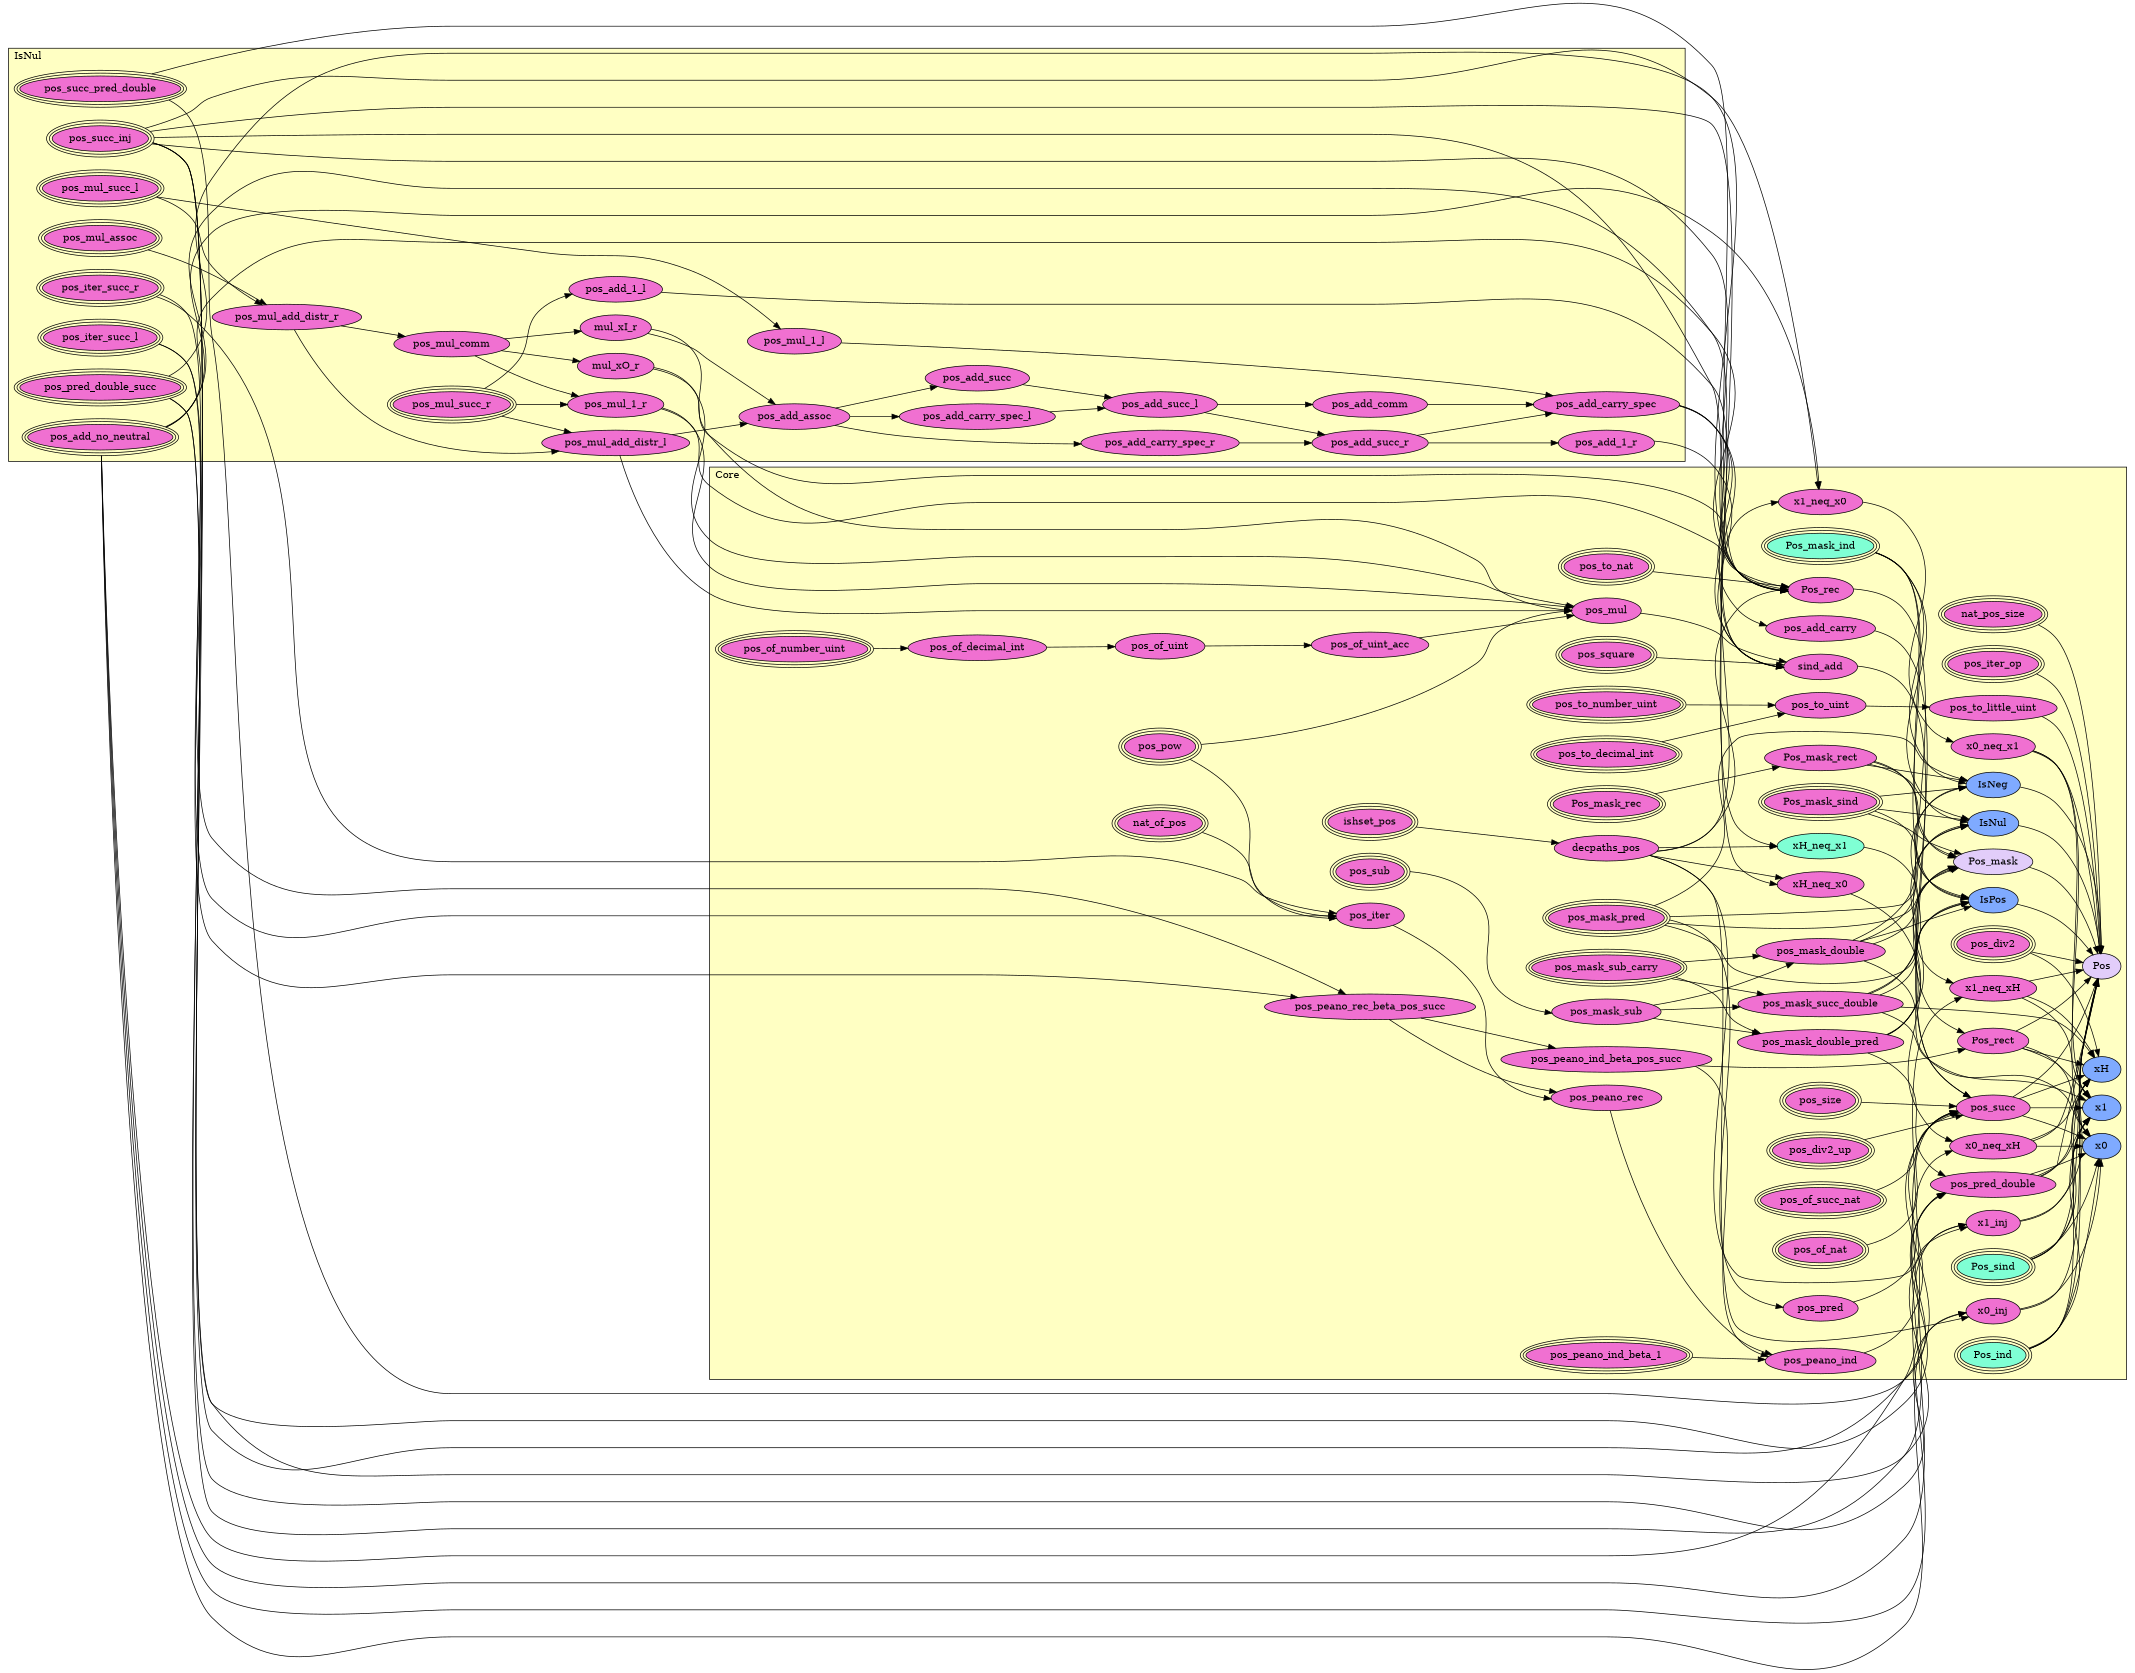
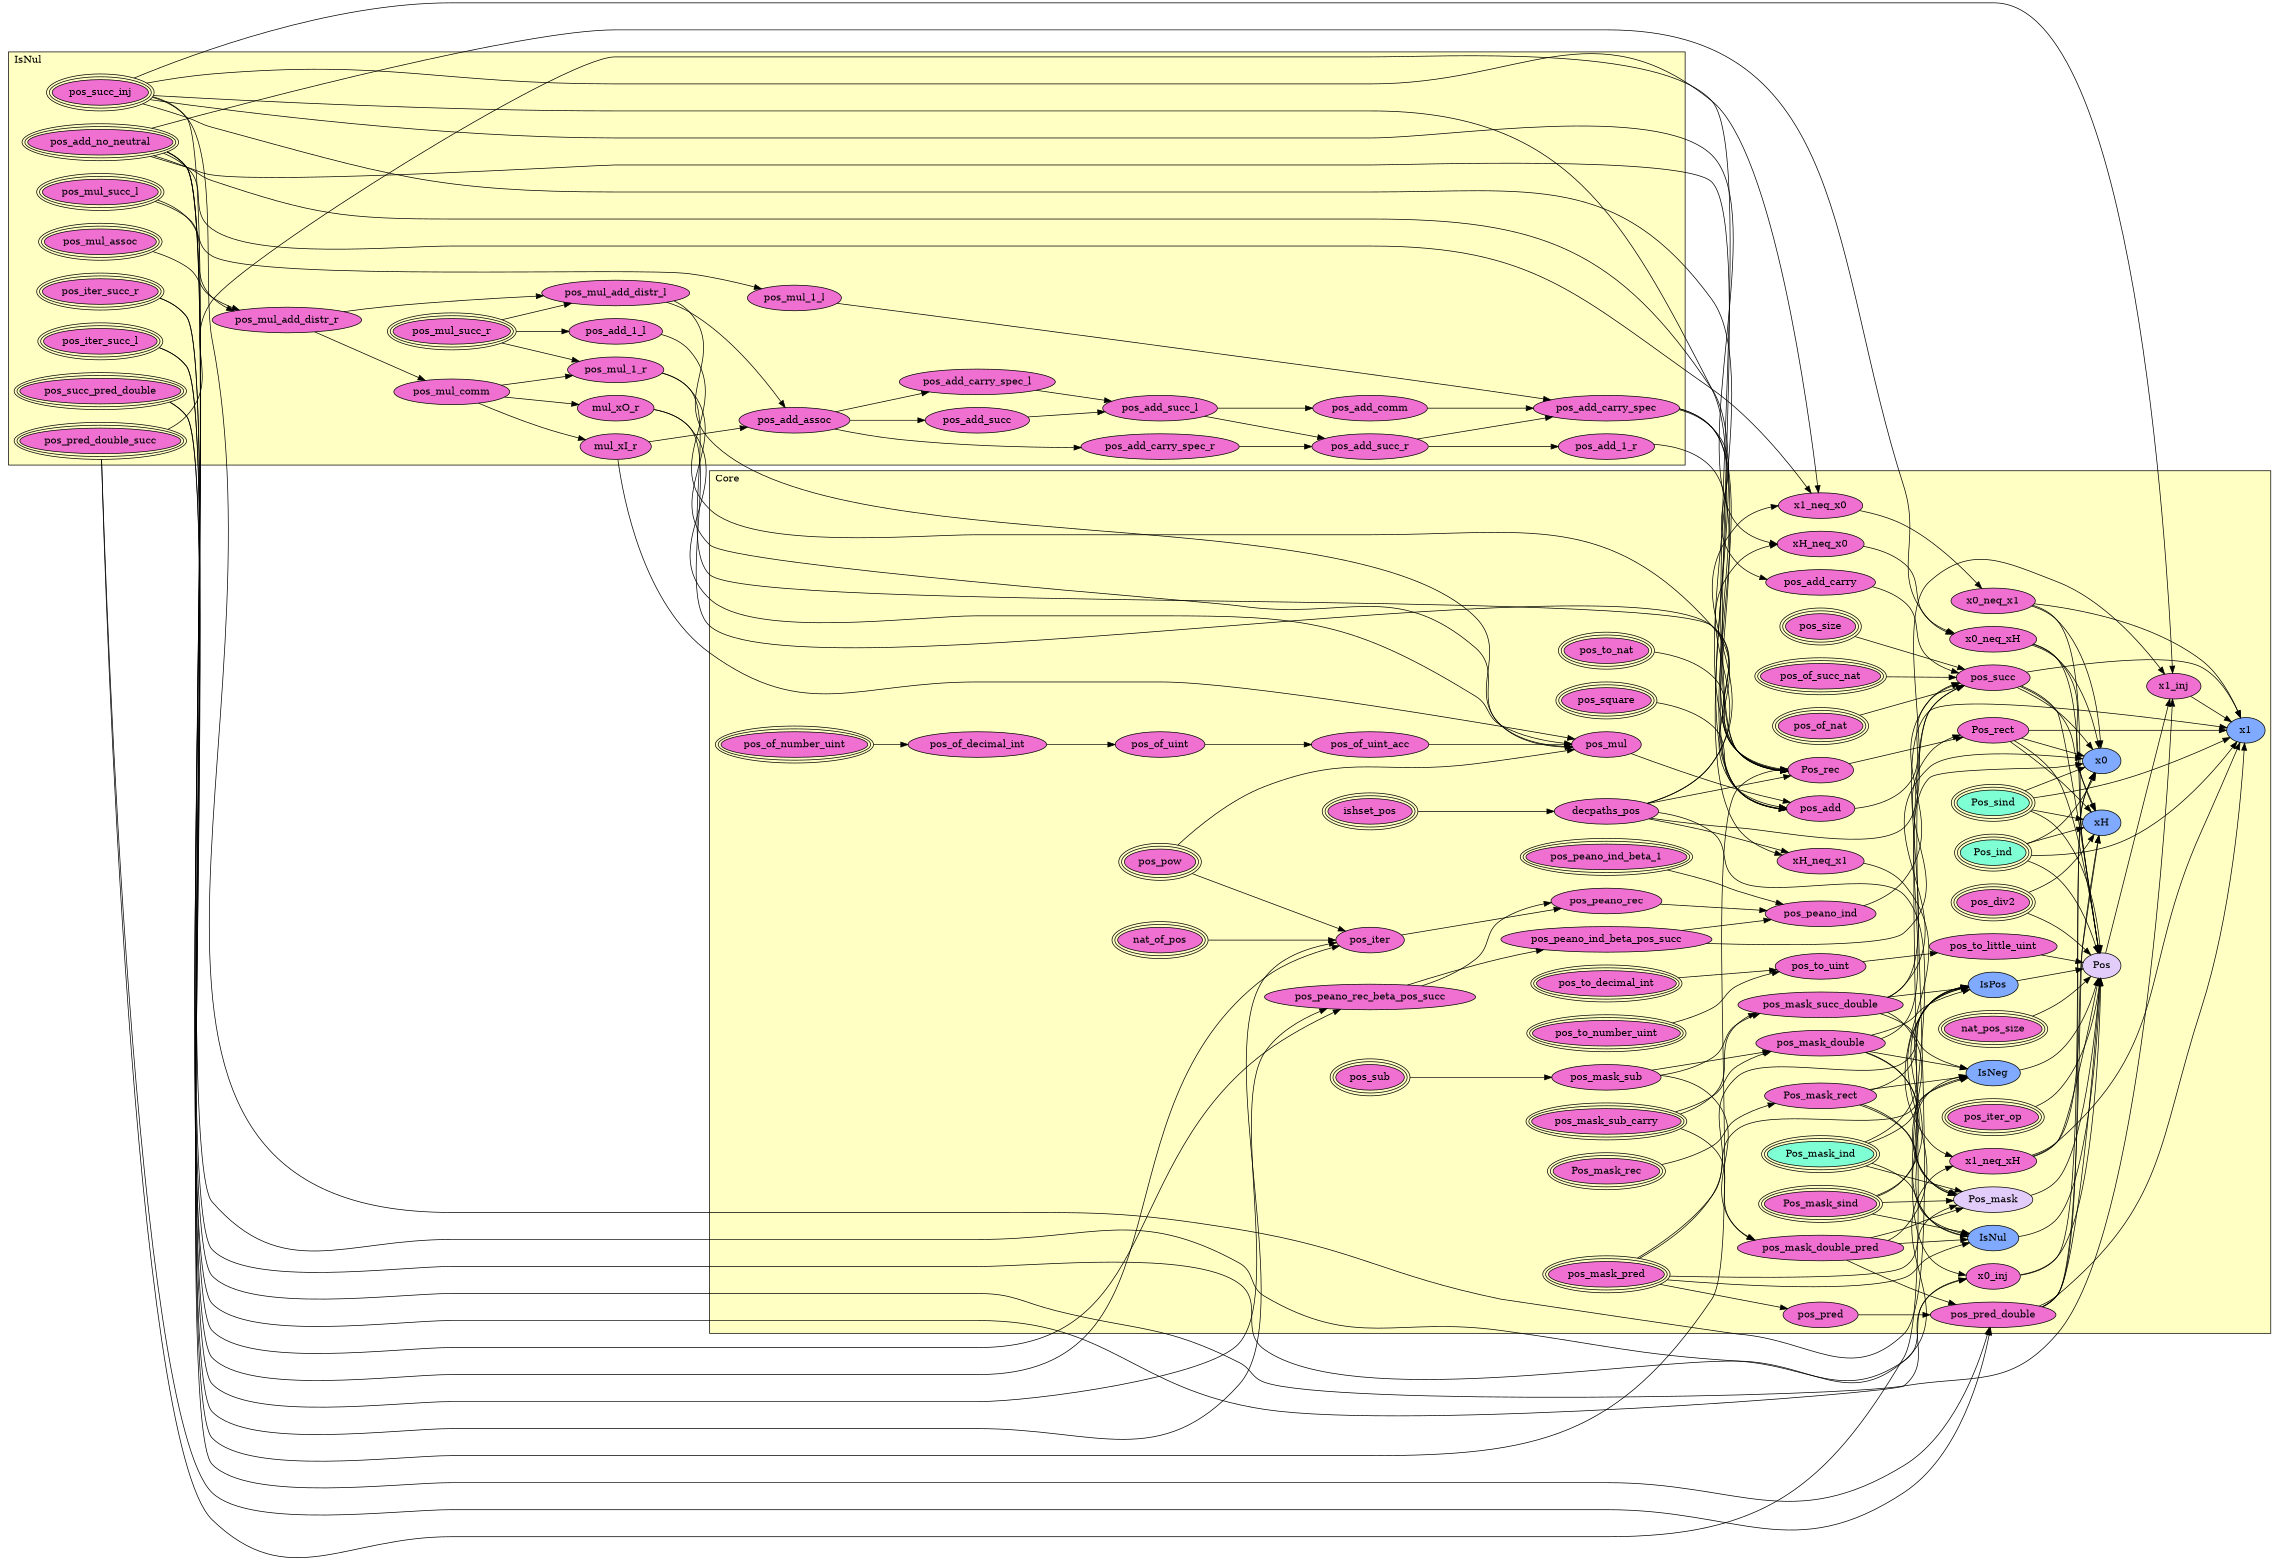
node "sind_add": label "sind_add" -> "pos_add"
node "xH_neq_x1": fillcolor #7fffd4 -> #f070d1
edge "pos_mask_succ_double" -> "xH": now "pos_mask_succ_double" -> "x0"
edge "x1_inj" -> "Pos": reversed
node "pos_div2_up": removed
